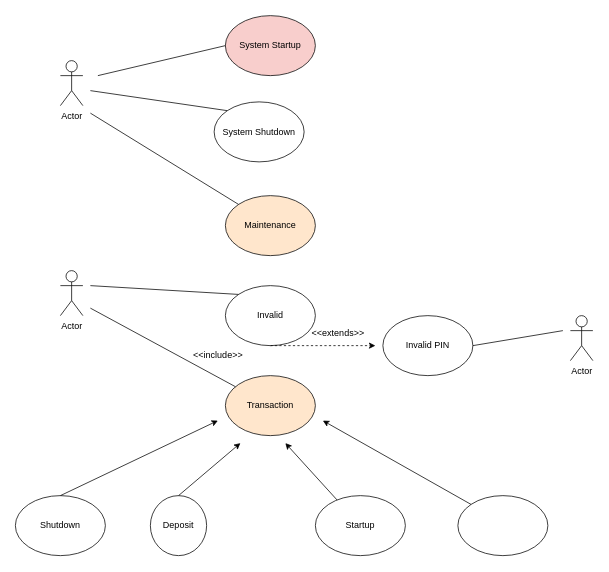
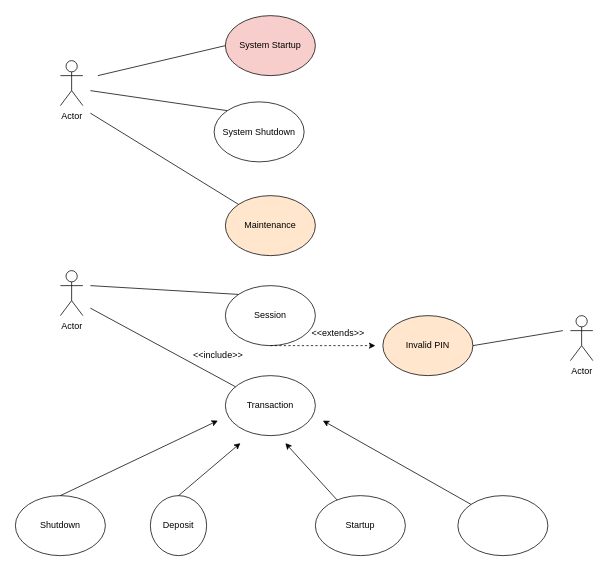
node "Invalid": label "Invalid" -> "Session"
node "Invalid PIN": fillcolor #ffffff -> #ffe6cc
node "Transaction": fillcolor #ffe6cc -> #ffffff
